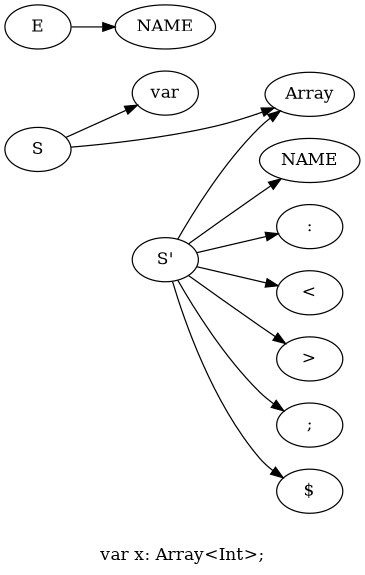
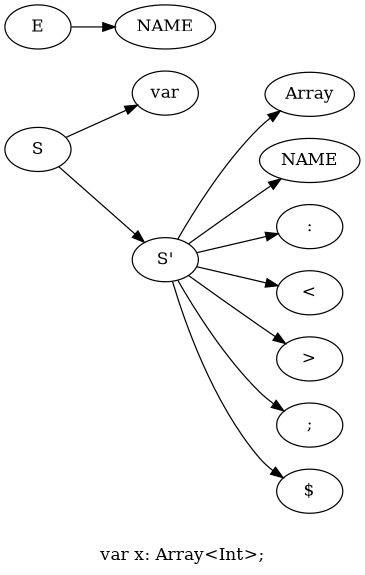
edge "S" -> "Array": now "S" -> "S'"
